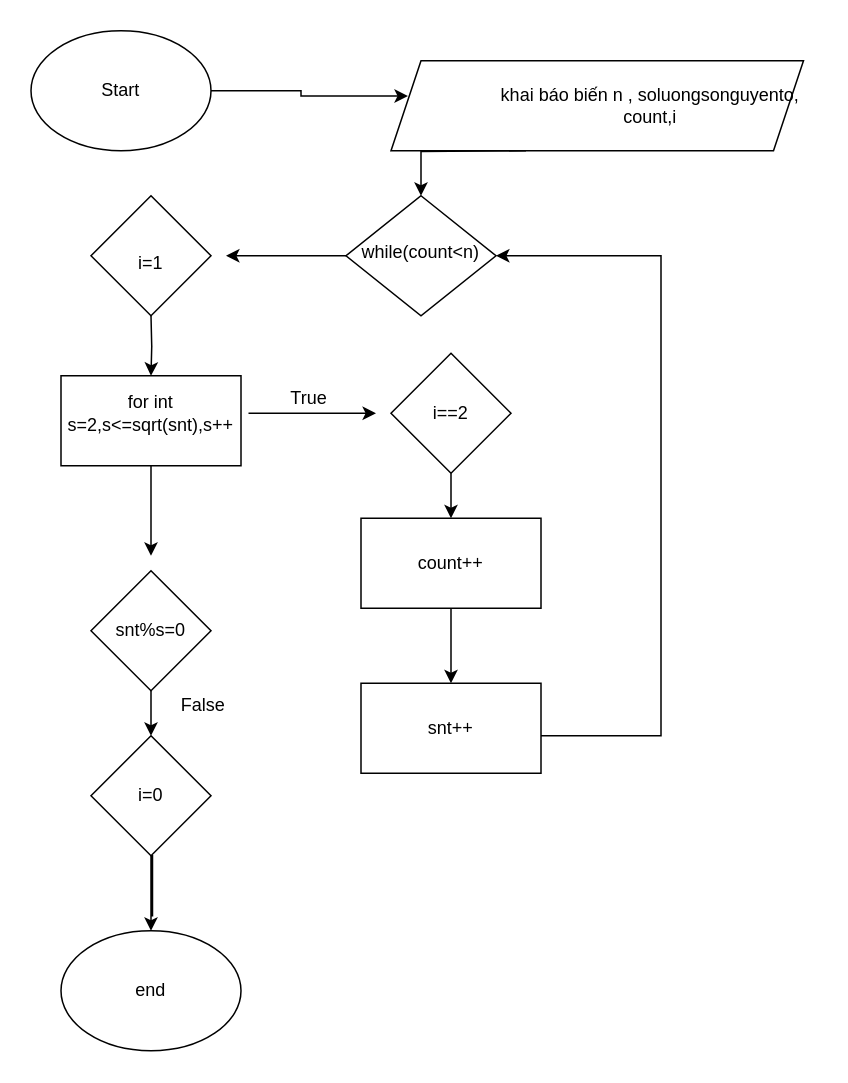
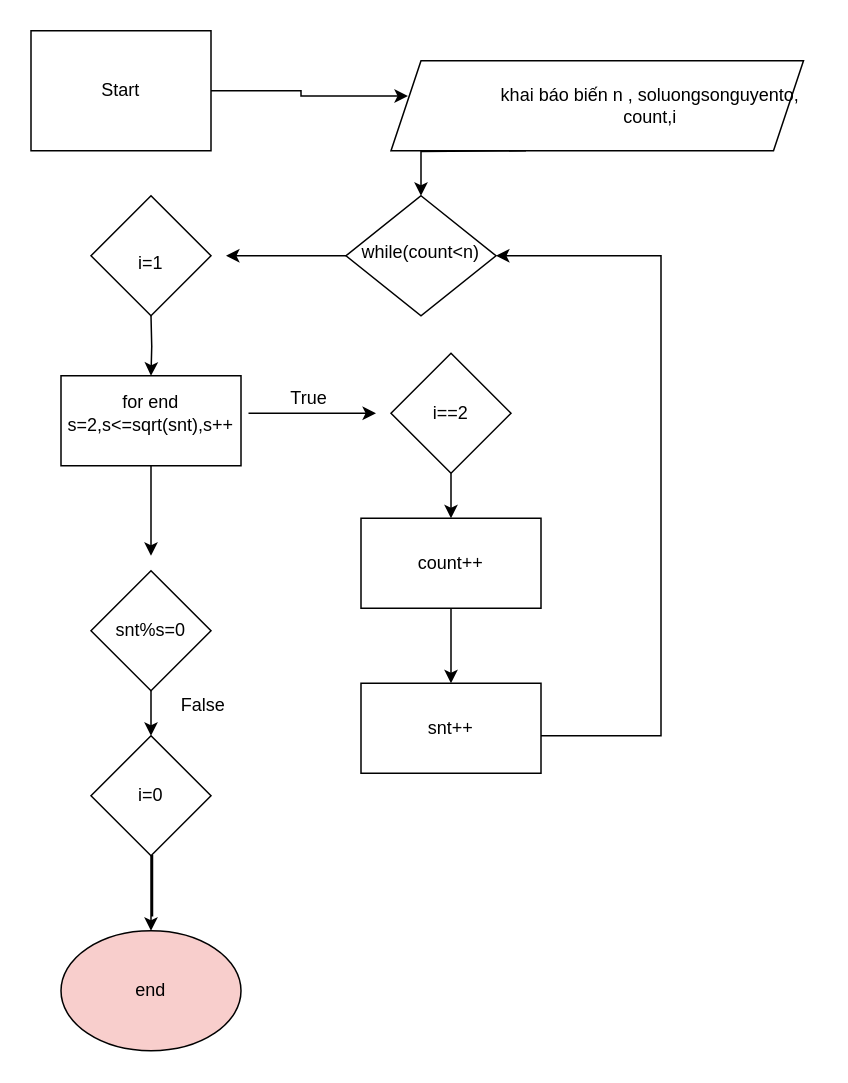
node "Start": shape ellipse -> rectangle
node "for int s=2,s<=sqrt(snt),s++": label "for int s=2,s<=sqrt(snt),s++" -> "for end s=2,s<=sqrt(snt),s++"
node "end": fillcolor #ffffff -> #f8cecc
